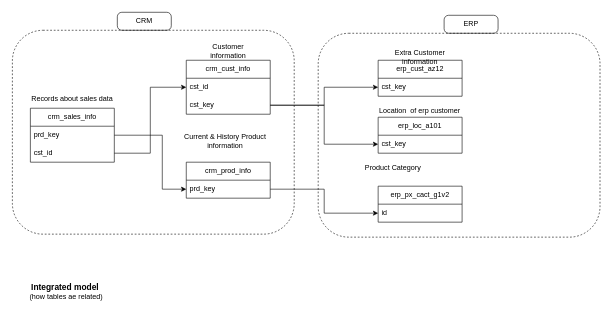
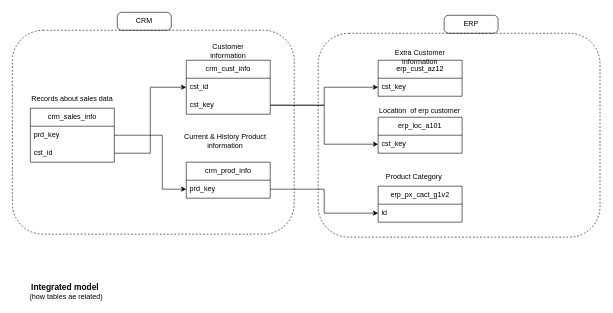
node "Product Category": moved (393, 168) -> (414, 177)
